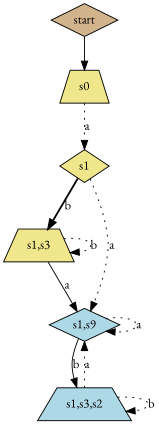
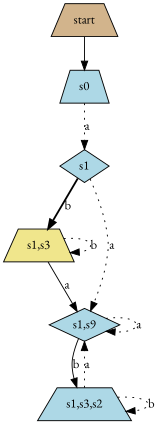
node "start": shape diamond -> trapezium
node "s0": fillcolor khaki -> lightblue
node "s1": fillcolor khaki -> lightblue
